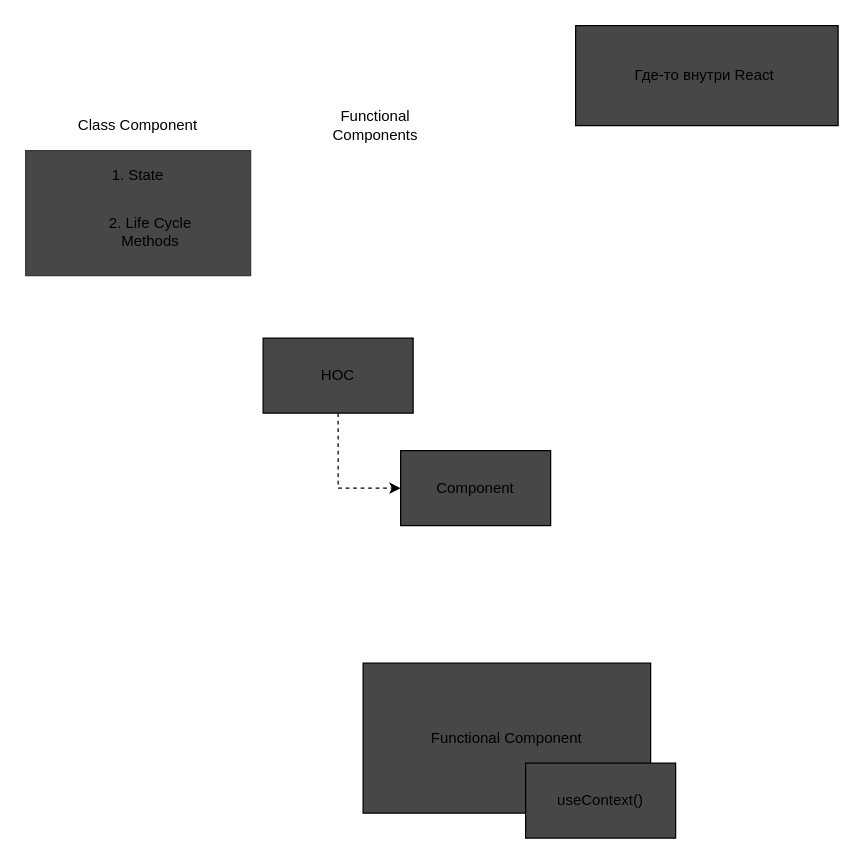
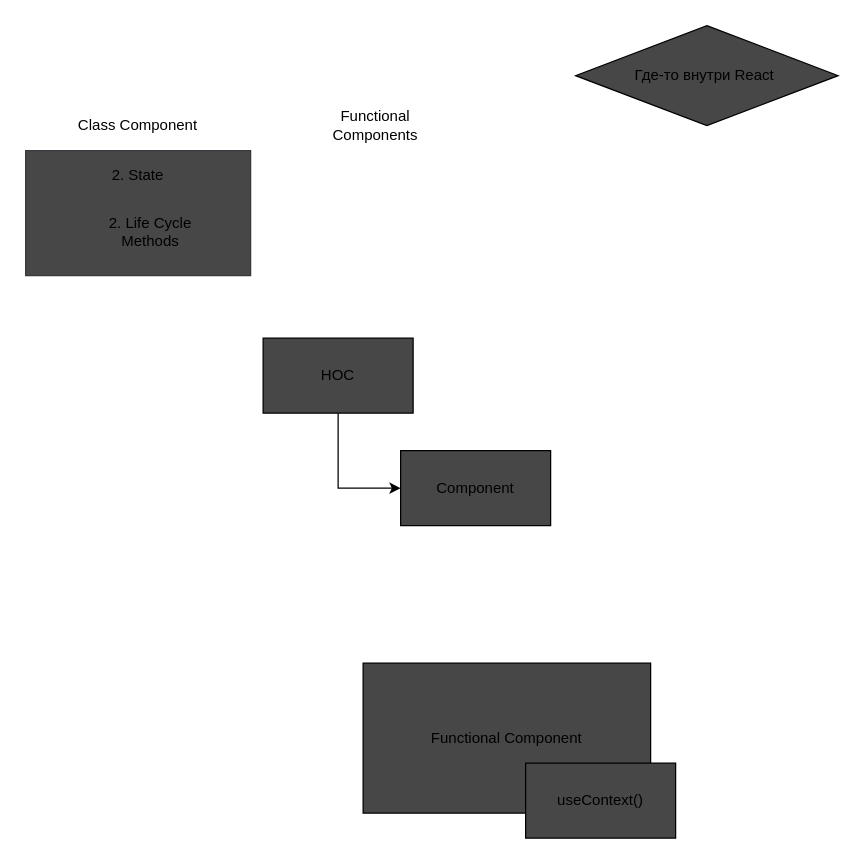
node "Где-то внутри React": shape rectangle -> diamond
node "1. State": label "1. State" -> "2. State"
edge "HOC" -> "Component": style dashed -> solid
